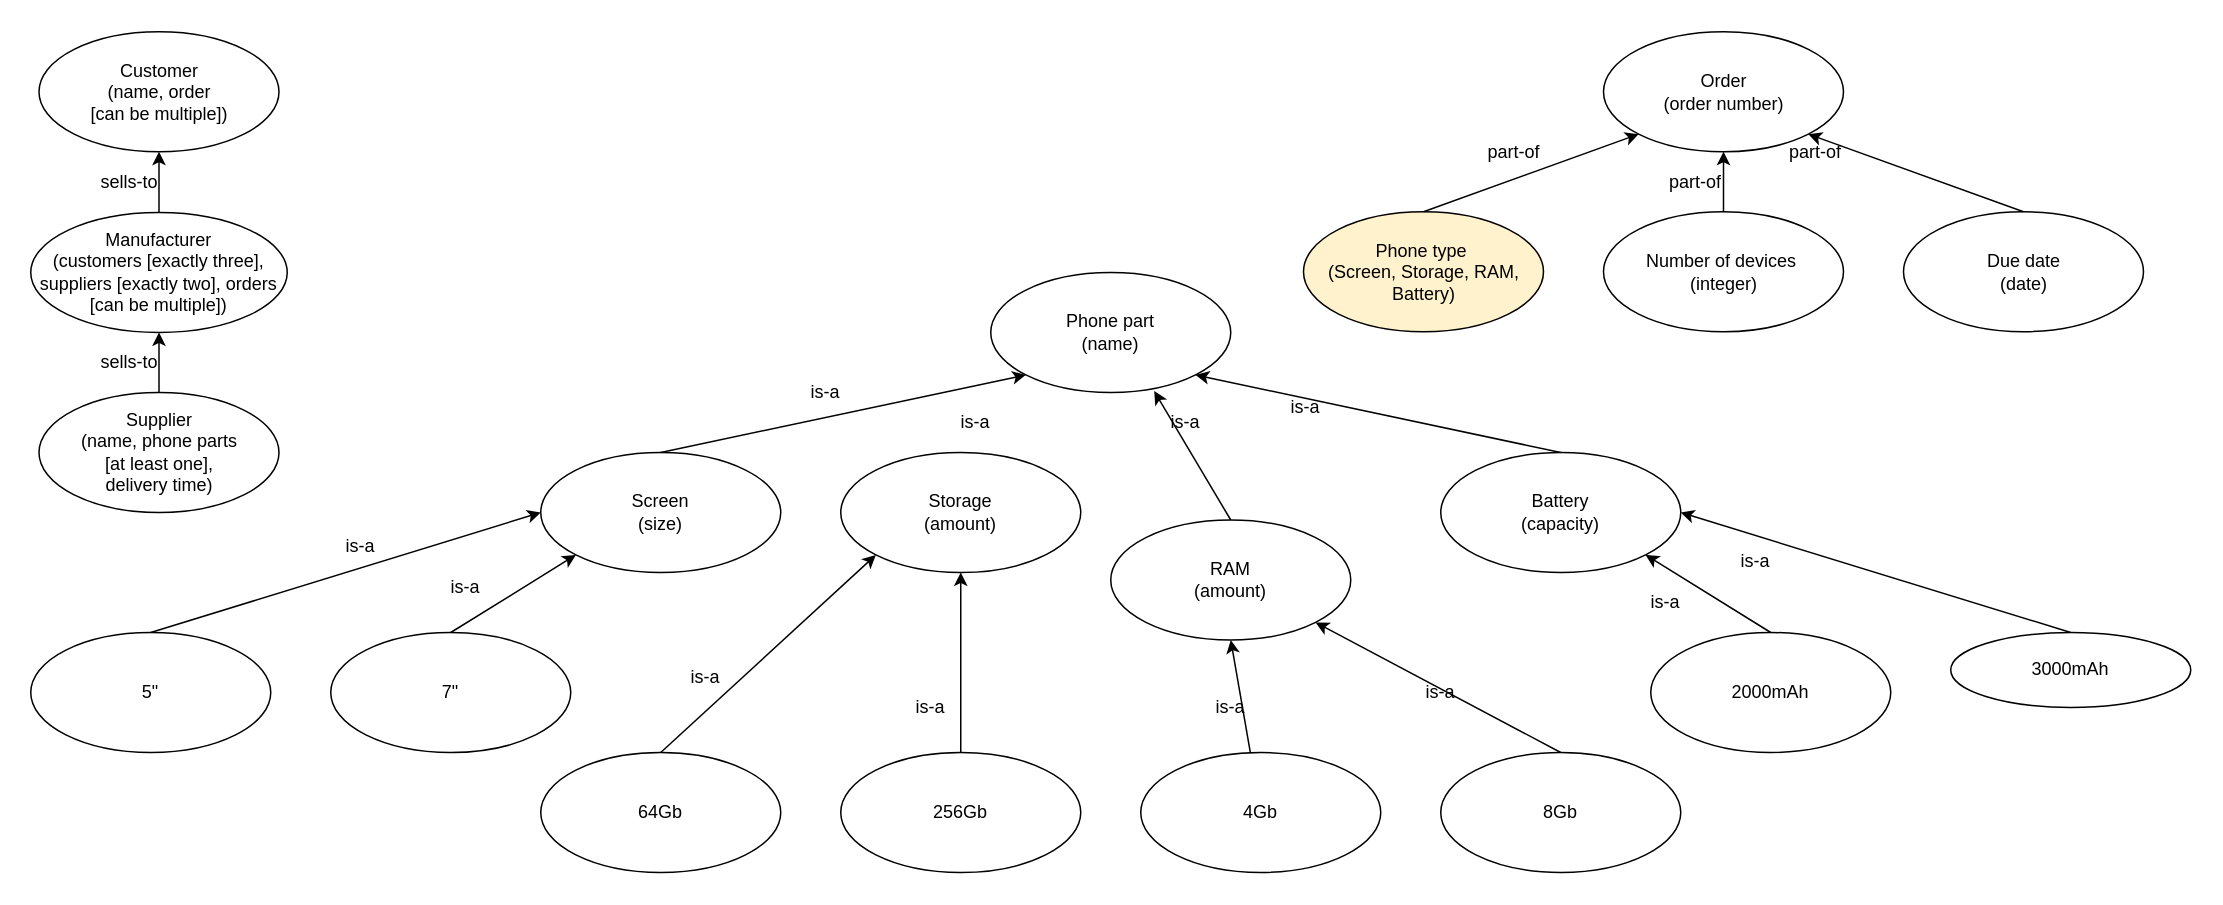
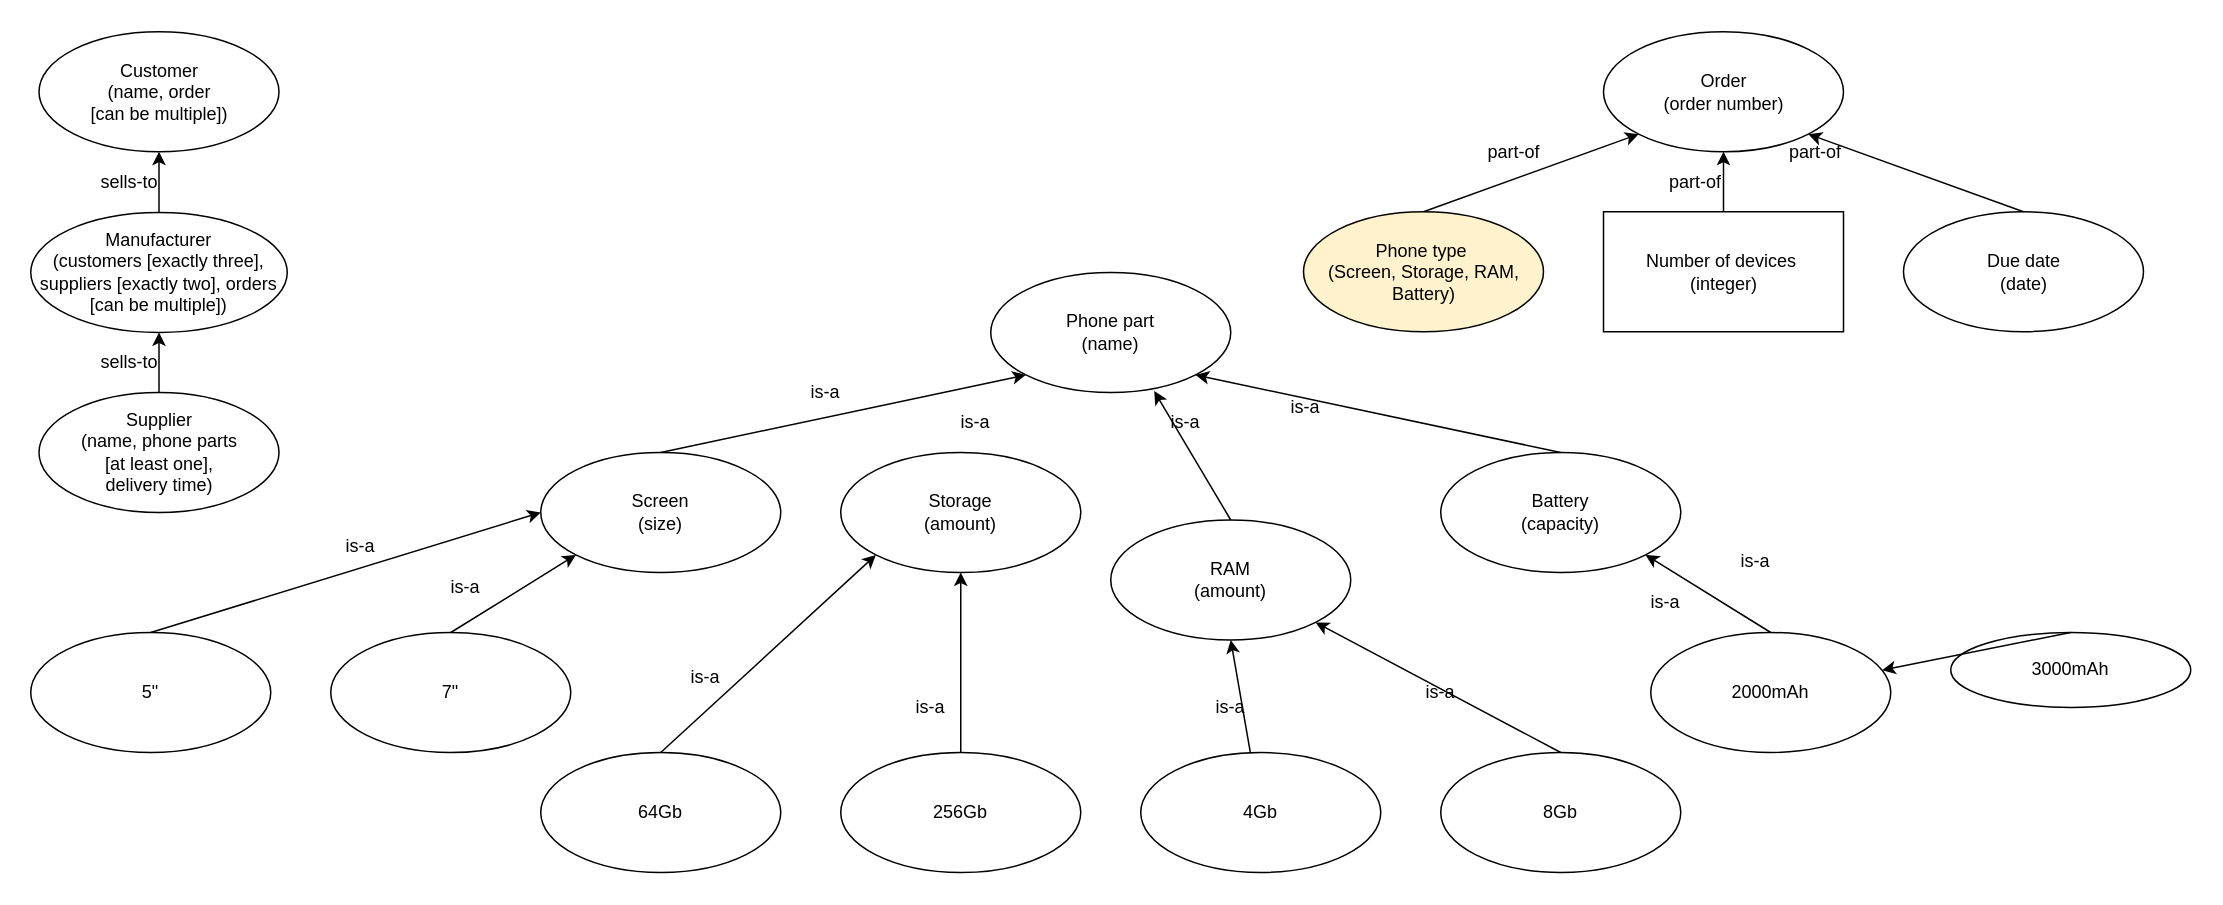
node "Number of devices (integer)": shape ellipse -> rectangle
edge "3000mAh" -> "Battery (capacity)": now "3000mAh" -> "2000mAh"
